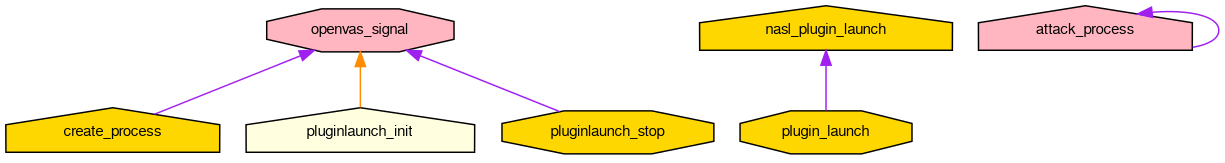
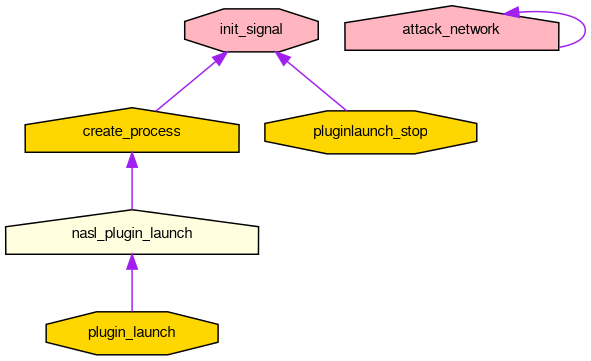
node "openvas_signal": label "openvas_signal" -> "init_signal"
node "nasl_plugin_launch": fillcolor gold -> lightyellow
node "attack_process": label "attack_process" -> "attack_network"
node "pluginlaunch_init": removed
edge "nasl_plugin_launch" -> "create_process": added
